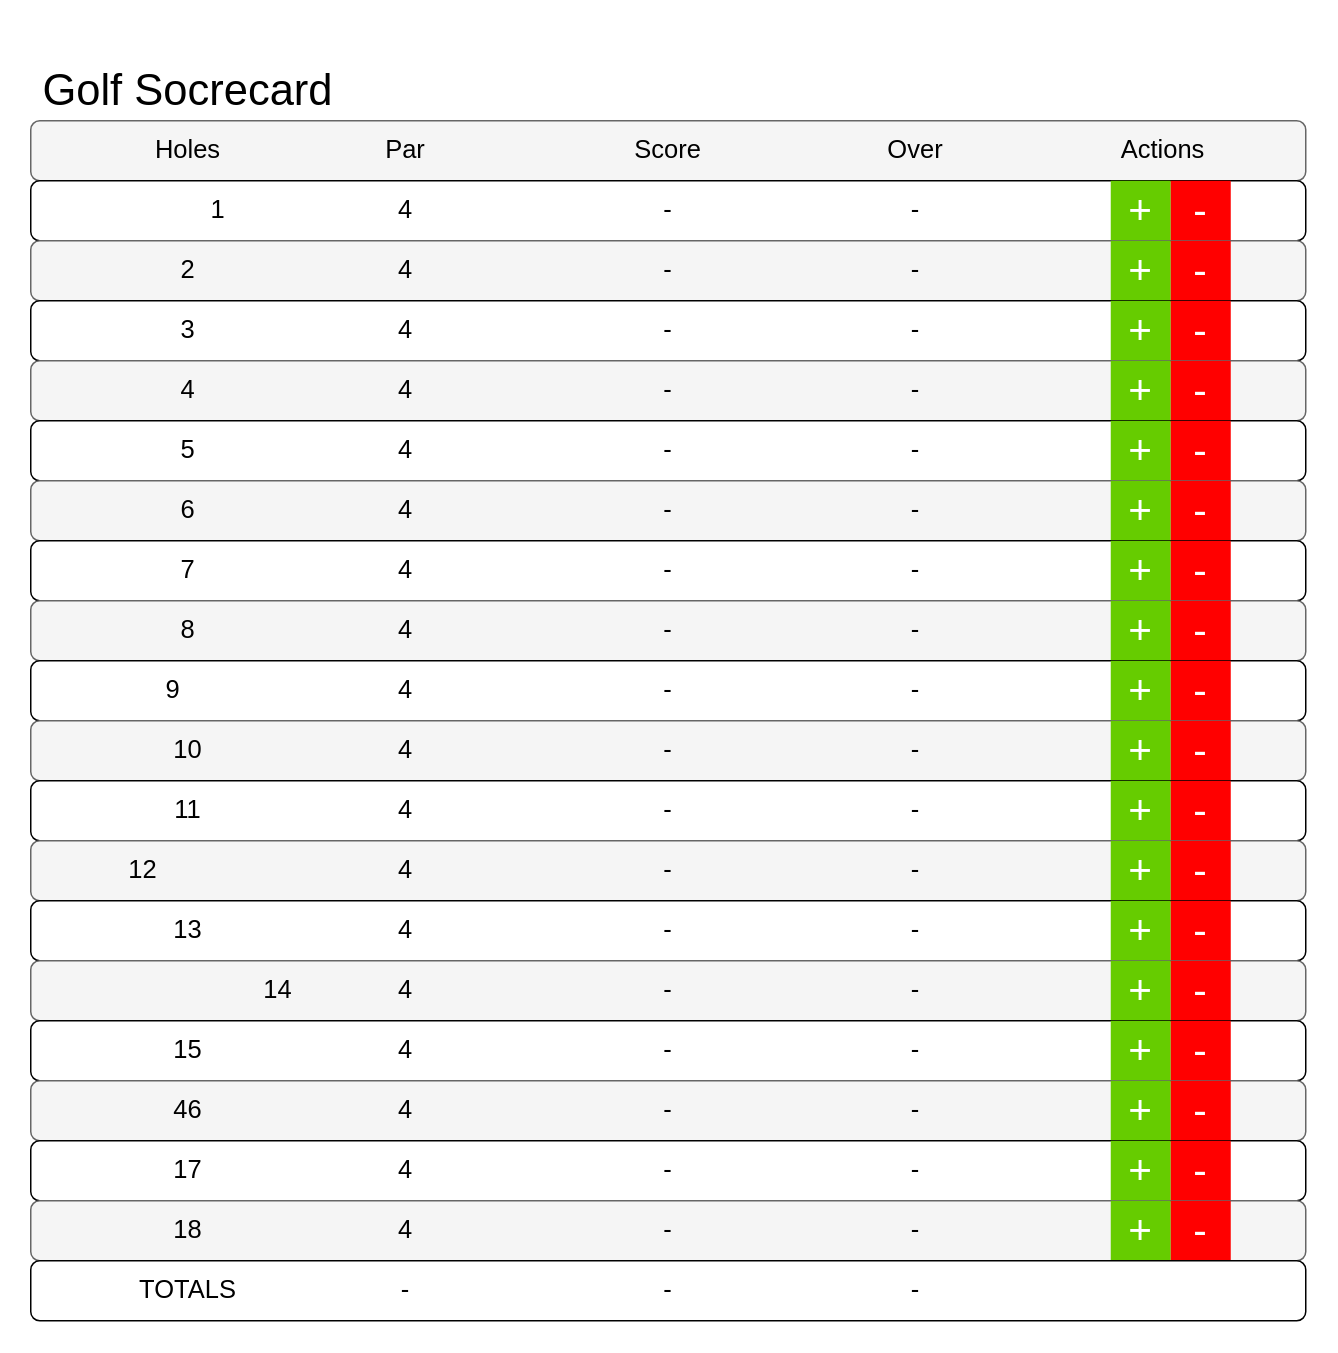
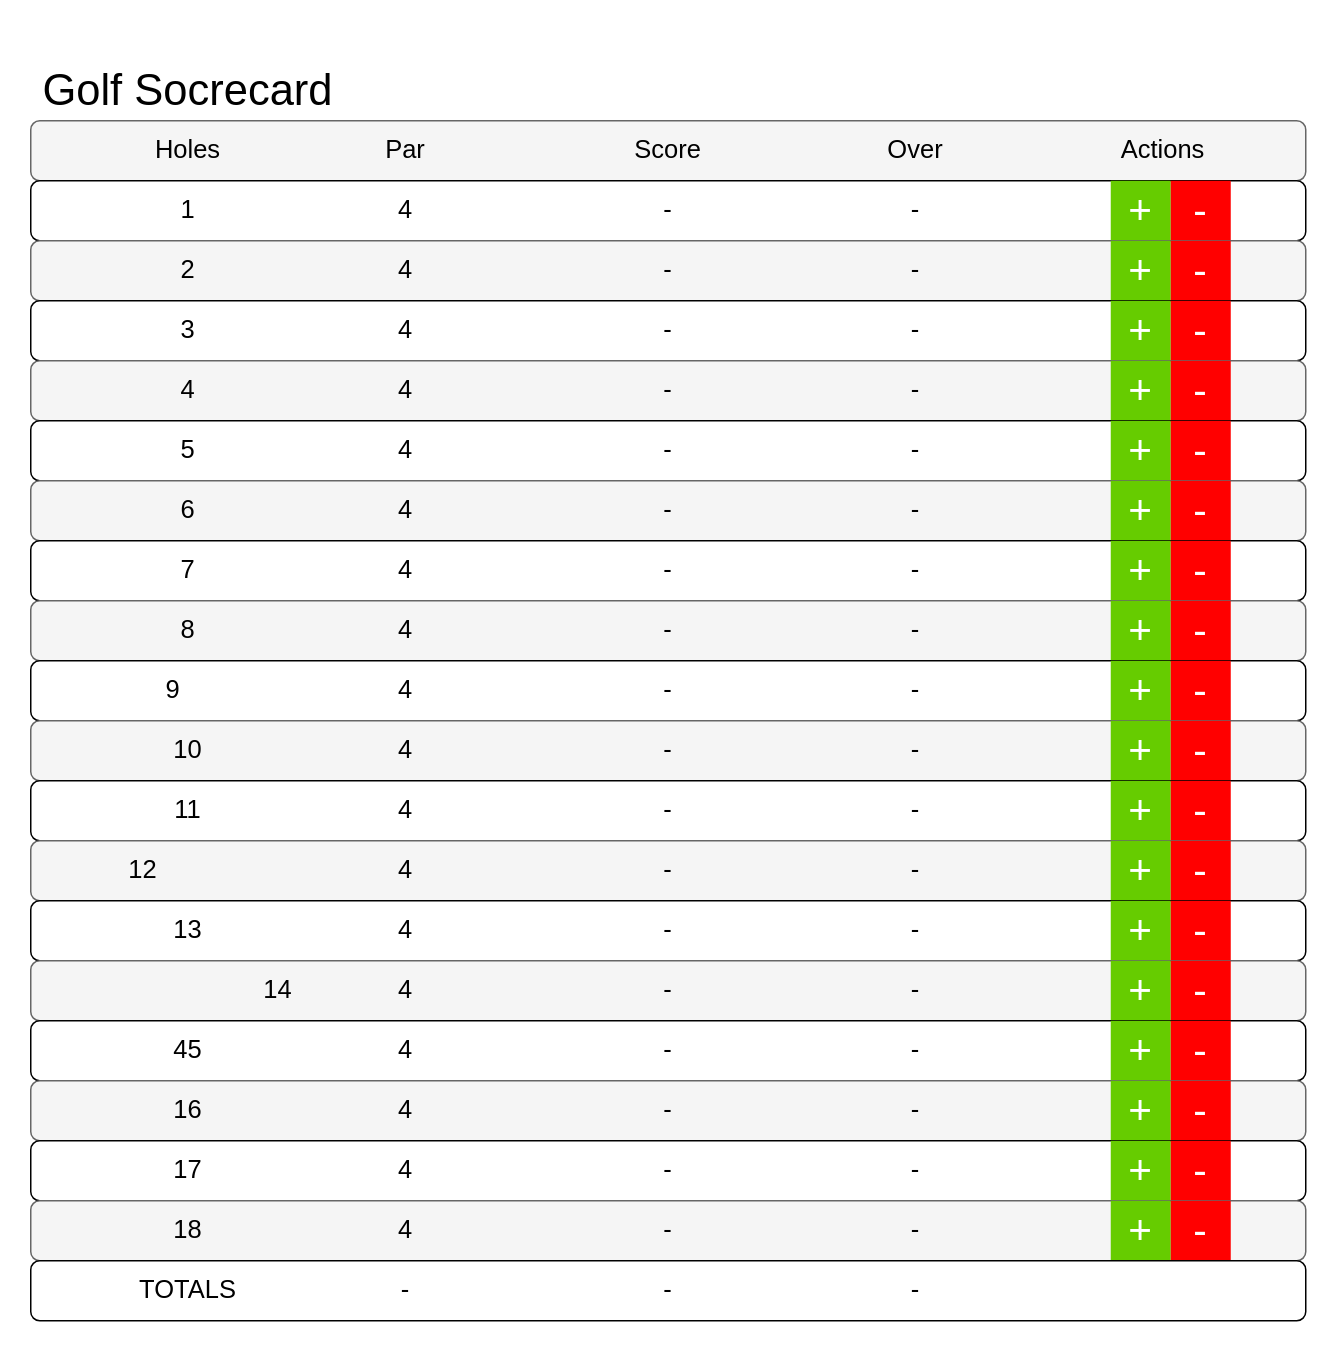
node "1": moved (218, 211) -> (188, 211)
node "15": label "15" -> "45"
node "46": label "46" -> "16"
